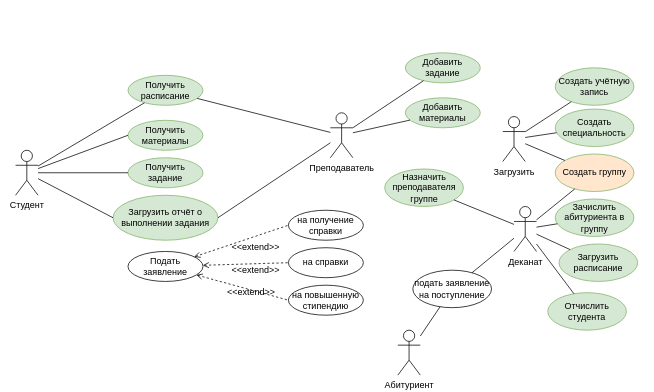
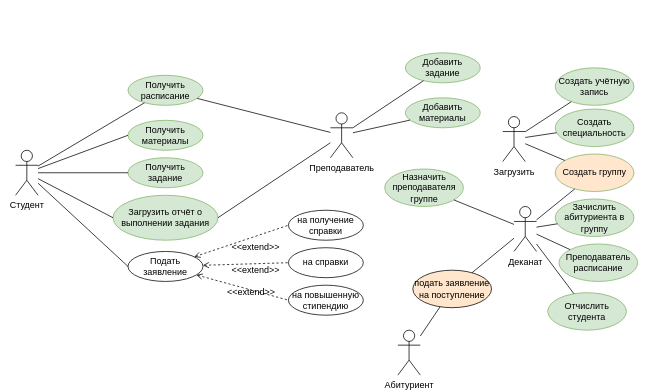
edge "Студент" -- "Подать заявление": added
node "Загрузить расписание": label "Загрузить расписание" -> "Преподаватель расписание"
node "подать заявление на поступление": fillcolor #ffffff -> #ffe6cc
